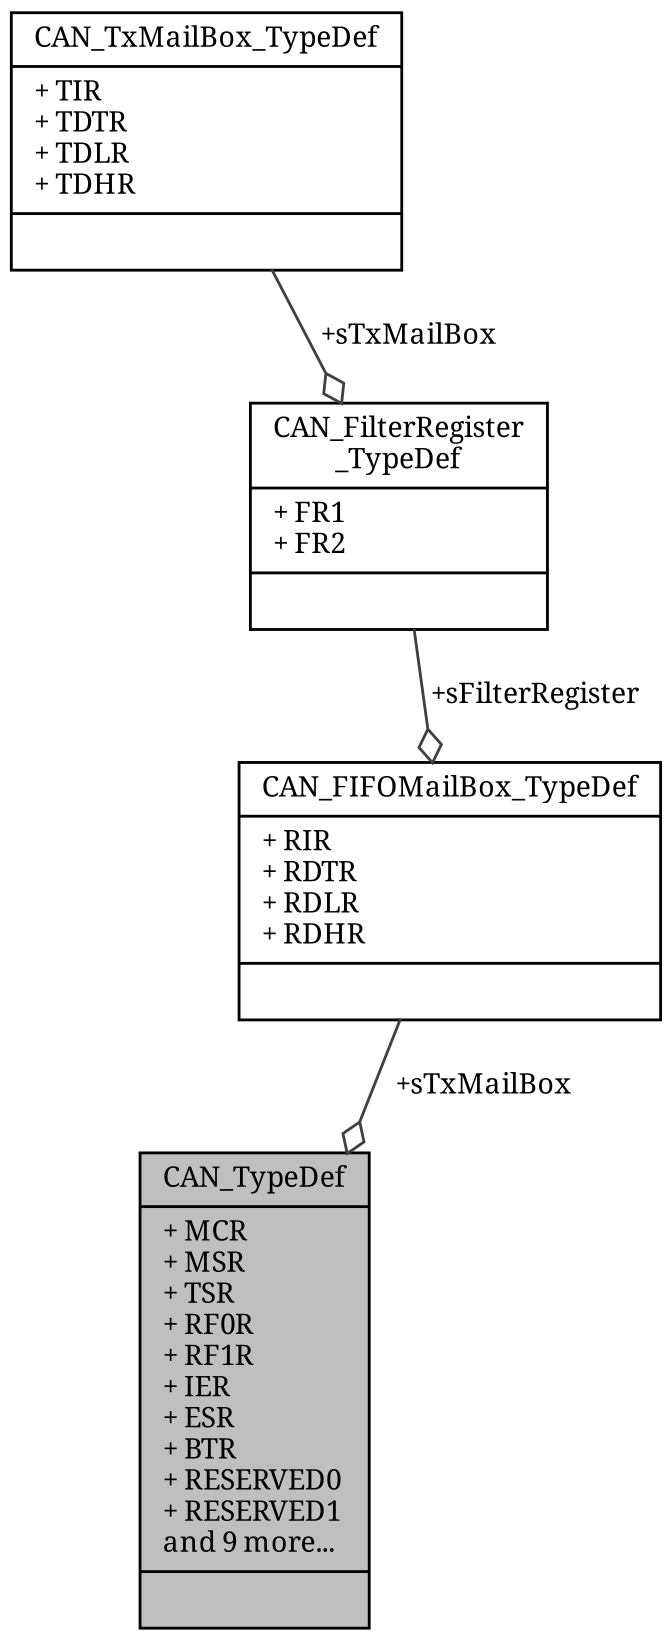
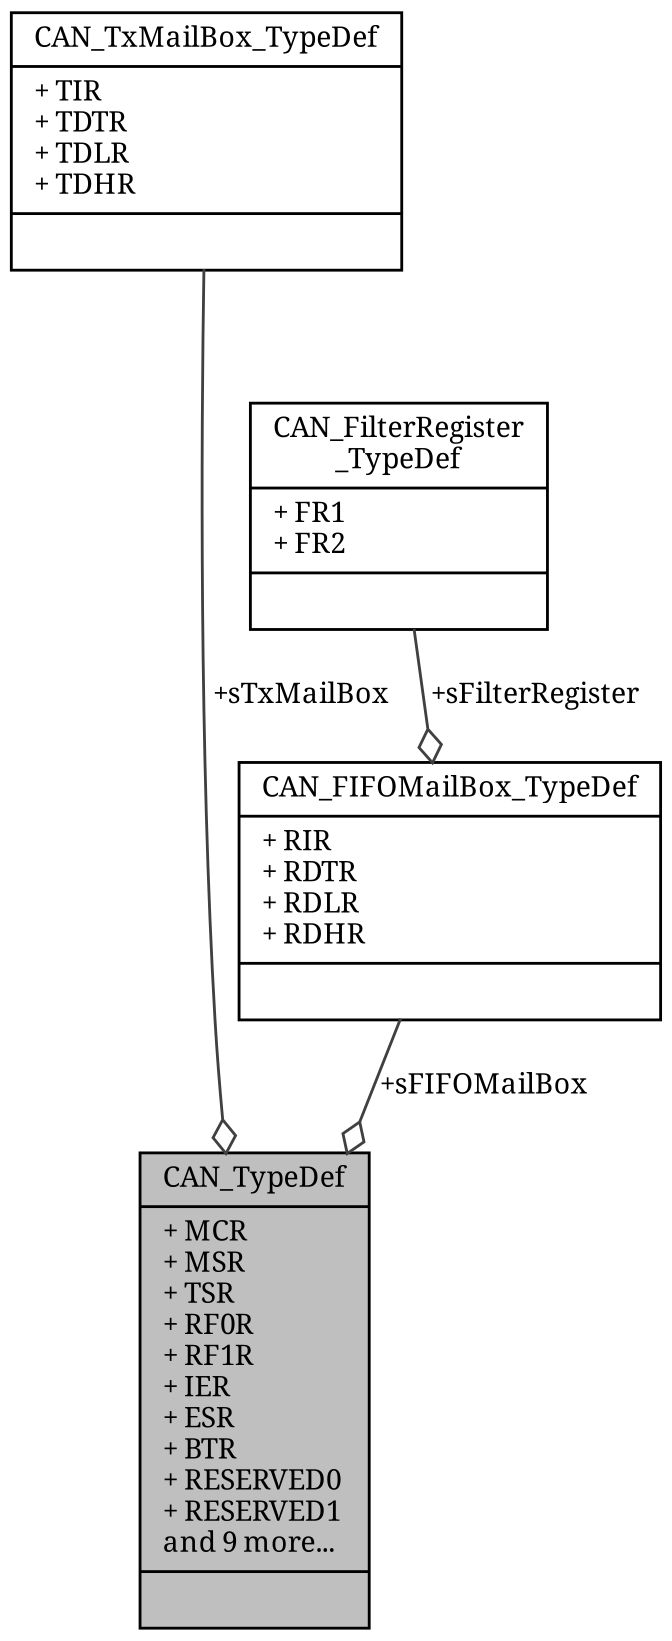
edge "CAN_TxMailBox_TypeDef" -> "CAN_FilterRegister": now "CAN_TxMailBox_TypeDef" -> "CAN_TypeDef"
edge "CAN_FIFOMailBox_TypeDef" -> "CAN_TypeDef": label " +sTxMailBox" -> " +sFIFOMailBox"
